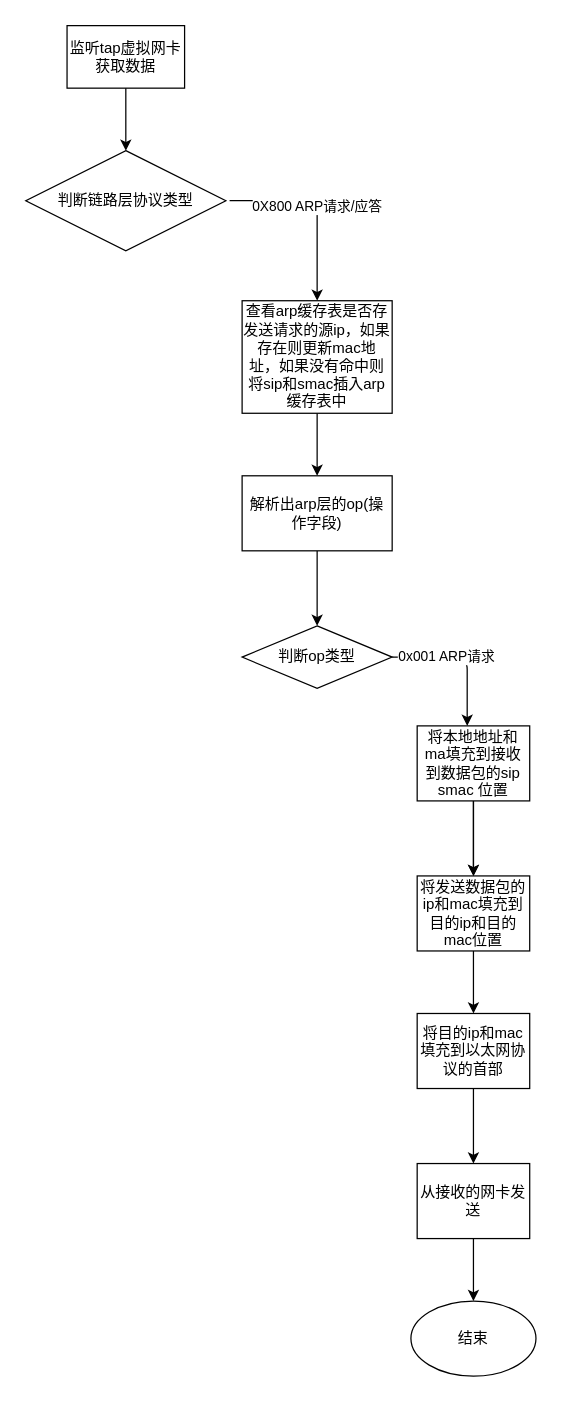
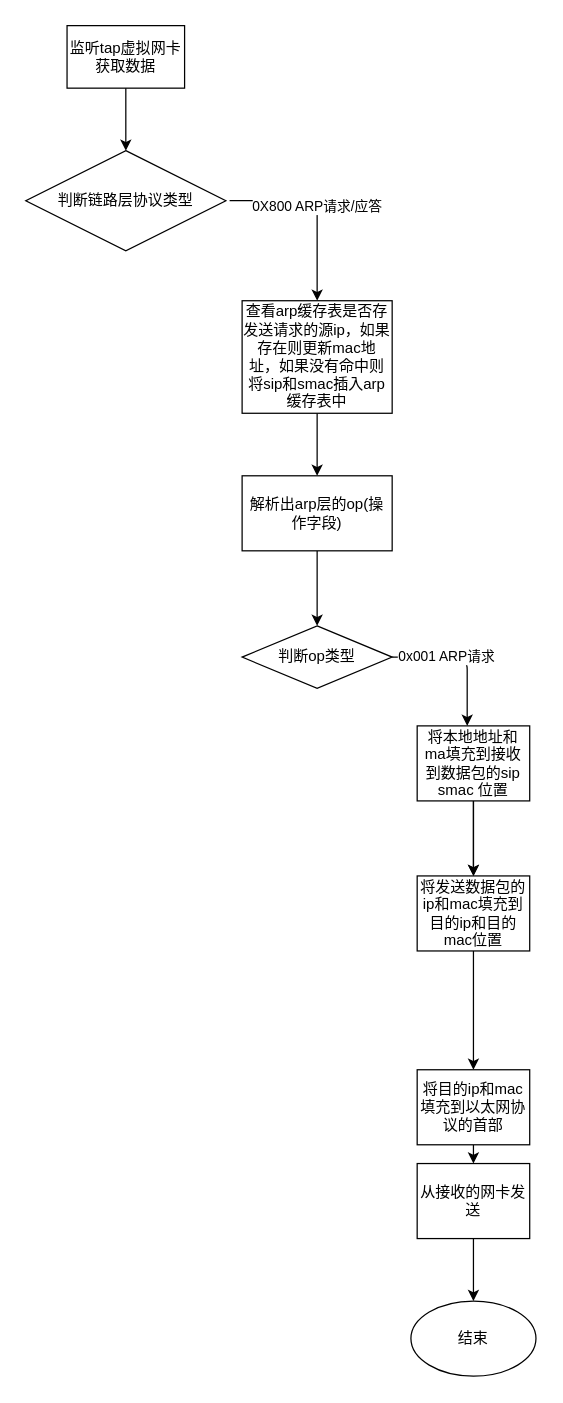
node "将目的ip和mac填充到以太网协议的首部": moved (473, 1051) -> (473, 1107)
